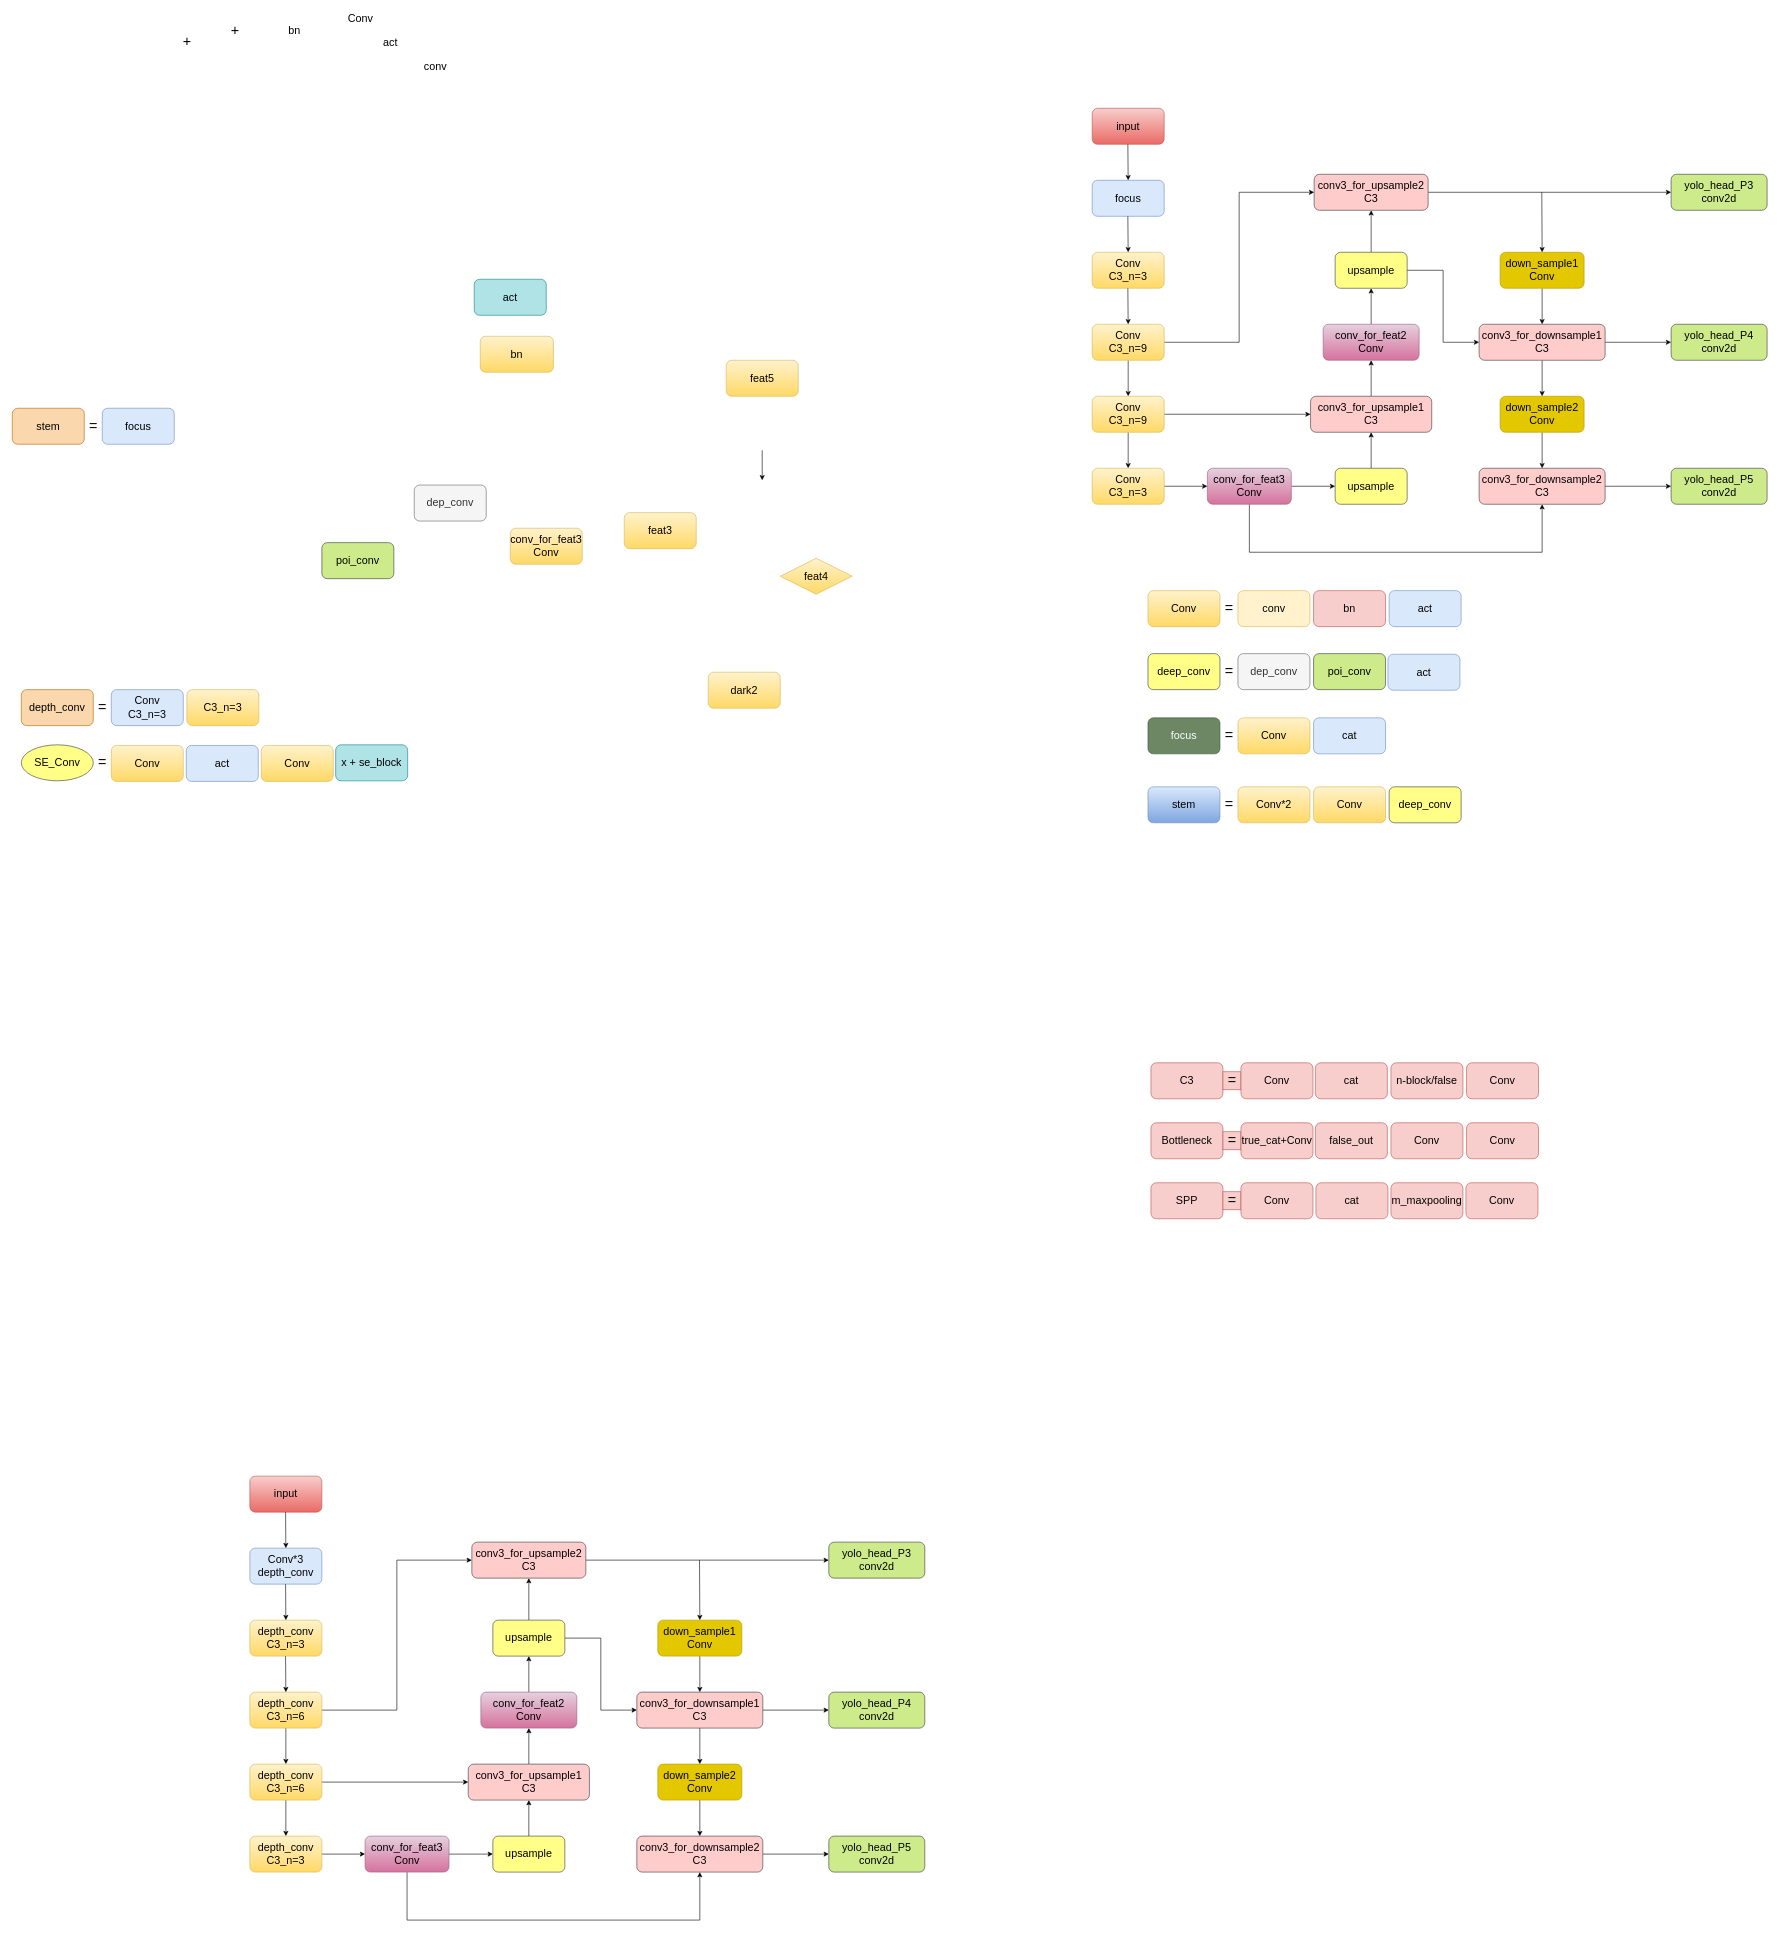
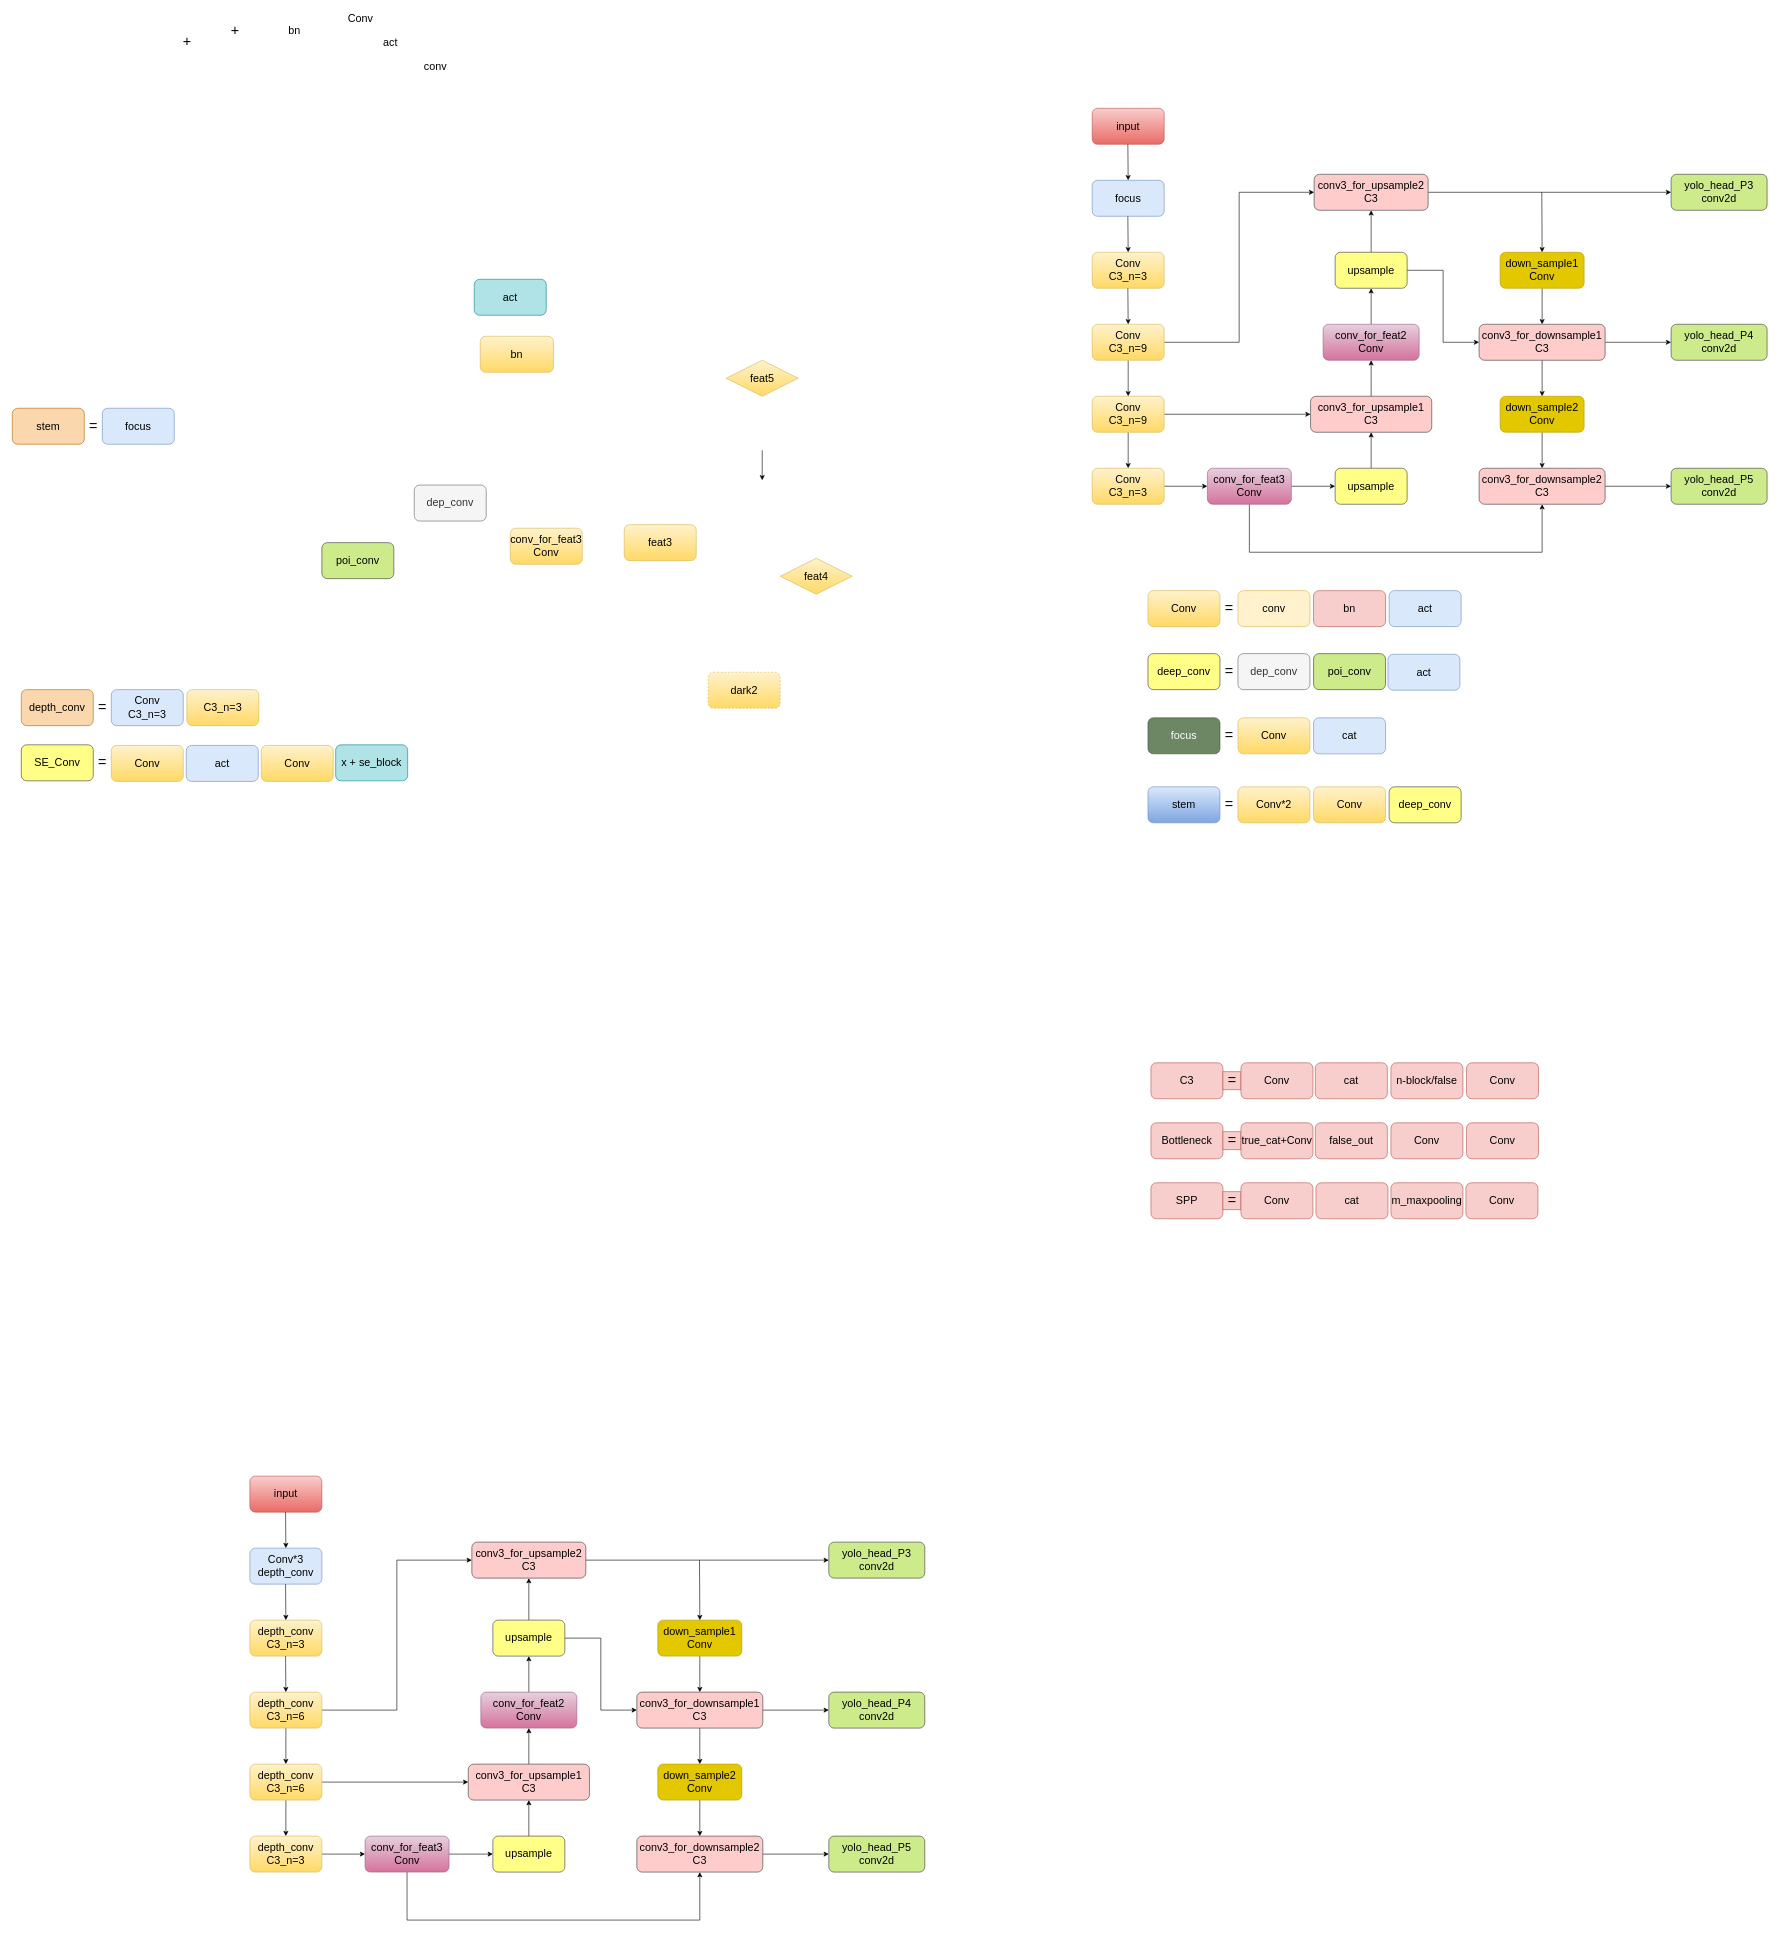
node "feat5": shape rounded rectangle -> diamond
node "feat3": moved (660, 531) -> (660, 543)
node "dark2": style solid -> dashed
node "SE_Conv": shape ellipse -> rounded rectangle
